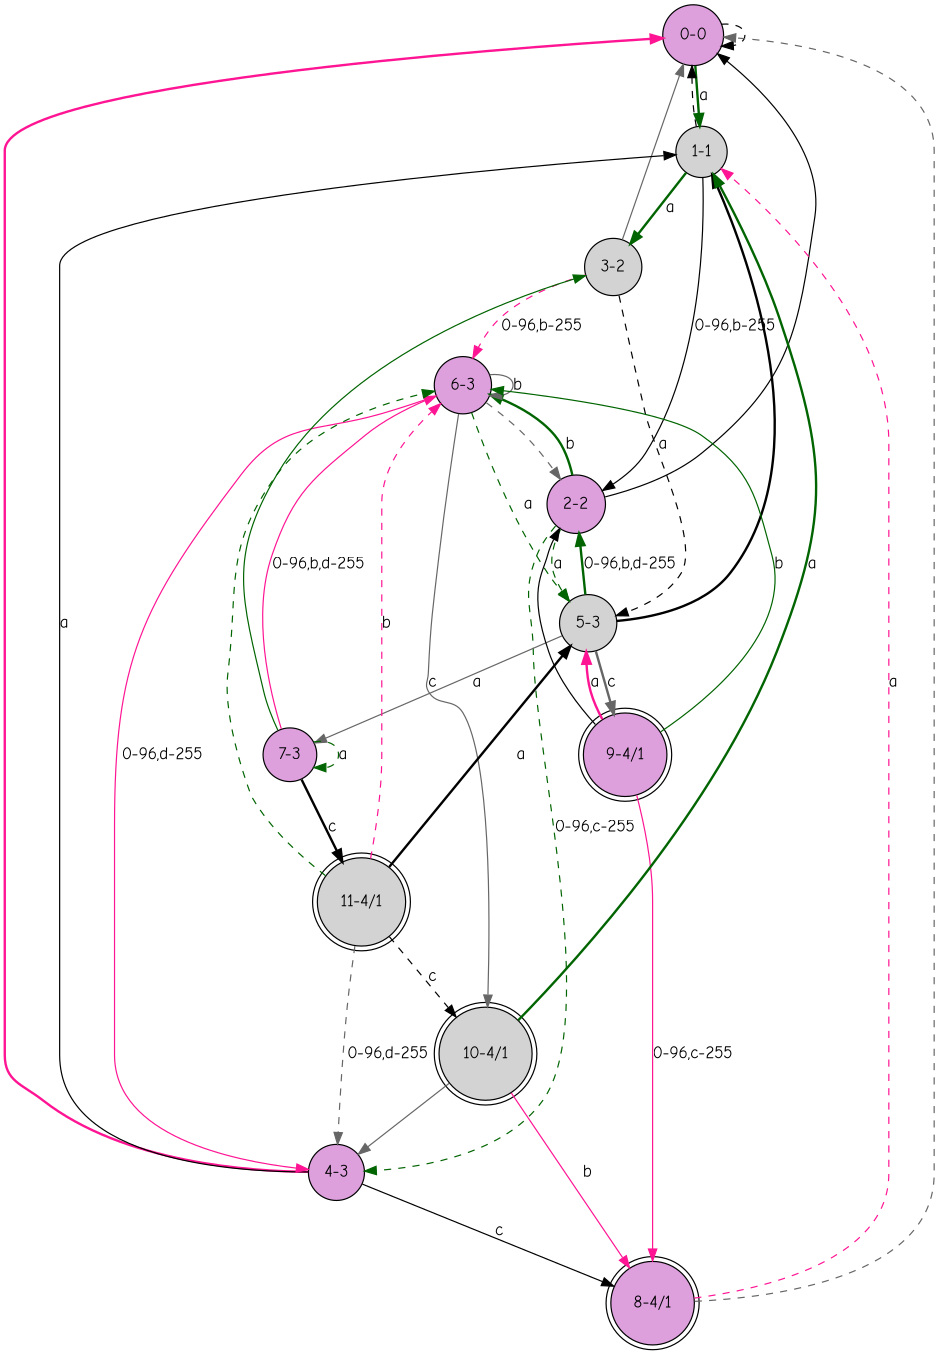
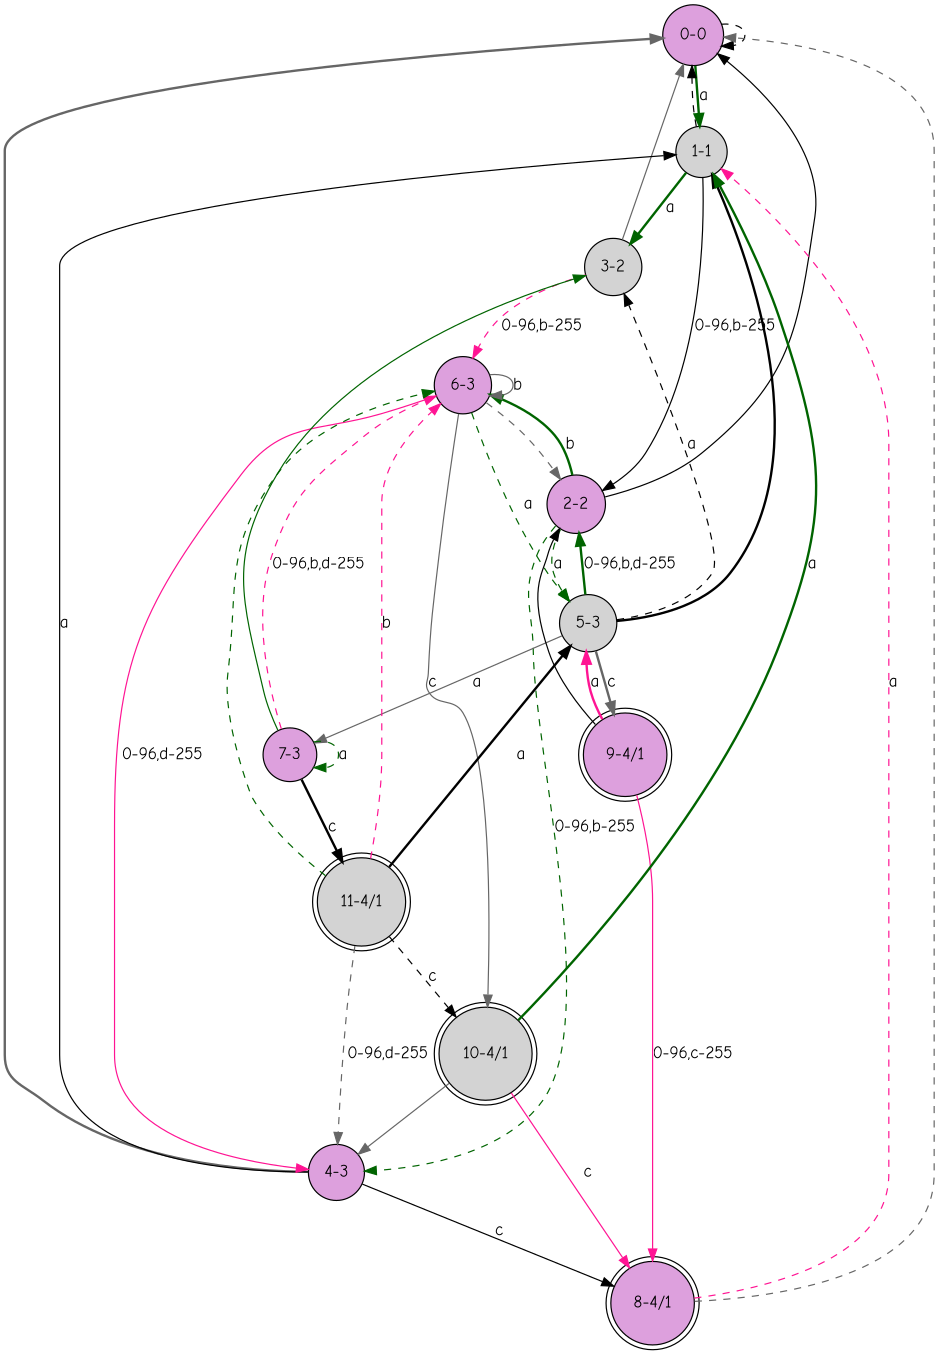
edge "4-3" -> "0-0": color deeppink -> gray40
edge "3-2" -> "5-3": reversed
edge "9-4/1" -> "6-3": removed, label "b"
edge "7-3" -> "6-3": style solid -> dashed
edge "2-2" -> "4-3": label "0-96,c-255" -> "0-96,b-255"
edge "10-4/1" -> "8-4/1": label "b" -> "c"
